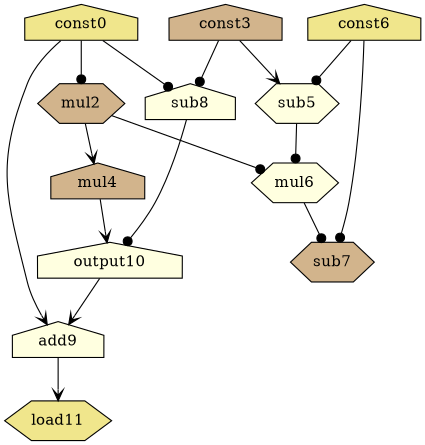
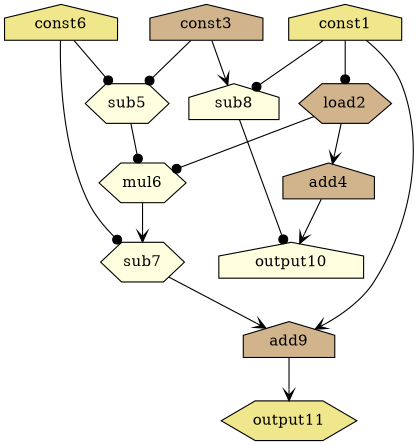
node "const0": label "const0" -> "const1"
edge "const3" -> "sub5": arrowhead vee -> dot
edge "const3" -> "sub8": arrowhead dot -> vee
node "mul2": label "mul2" -> "load2"
node "mul4": label "mul4" -> "add4"
edge "mul6" -> "sub7": arrowhead dot -> vee
node "sub7": fillcolor tan -> lightyellow
edge "output10" -> "add9": now "sub7" -> "add9"
node "add9": fillcolor lightyellow -> tan
node "load11": label "load11" -> "output11"
